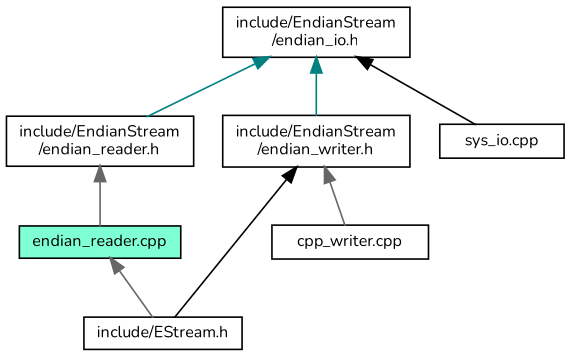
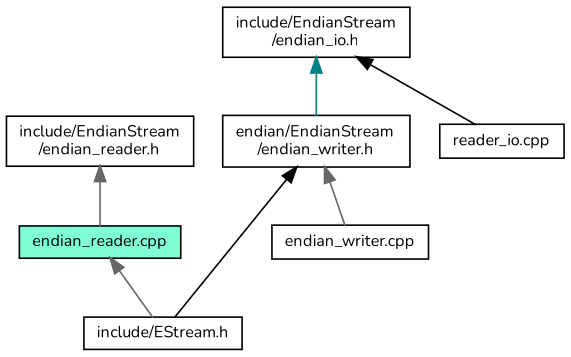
edge "include/EndianStream /endian_reader.h" -> "include/EndianStream /endian_io.h": removed
node "include/EndianStream /endian_writer.h": label "include/EndianStream /endian_writer.h" -> "endian/EndianStream /endian_writer.h"
node "sys_io.cpp": label "sys_io.cpp" -> "reader_io.cpp"
node "cpp_writer.cpp": label "cpp_writer.cpp" -> "endian_writer.cpp"
